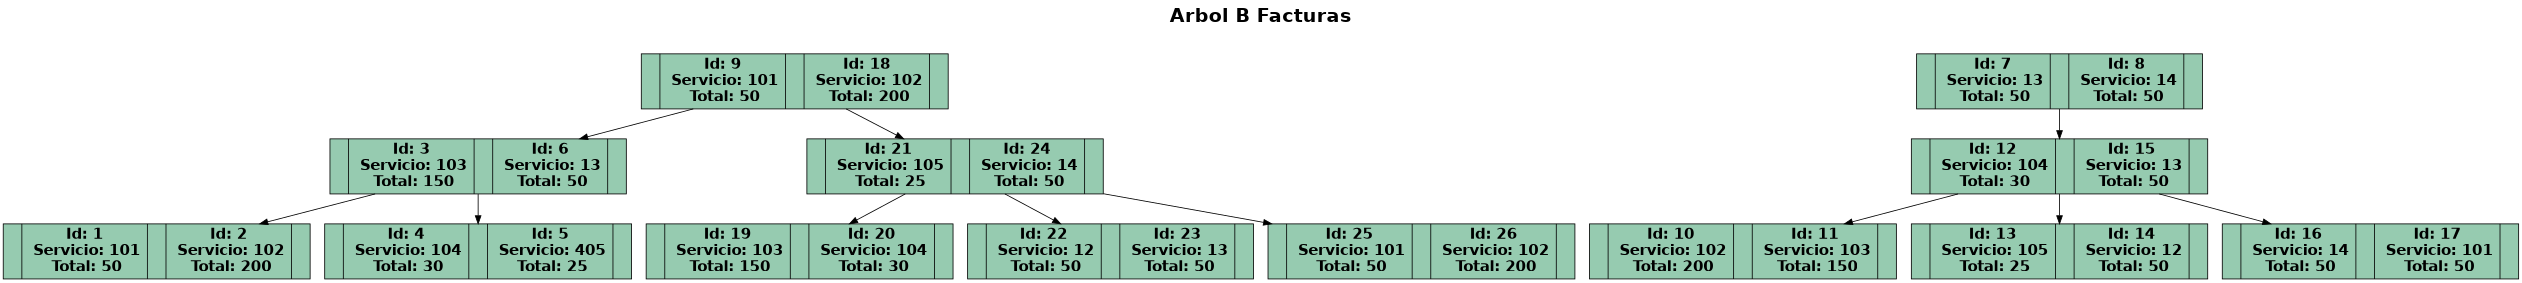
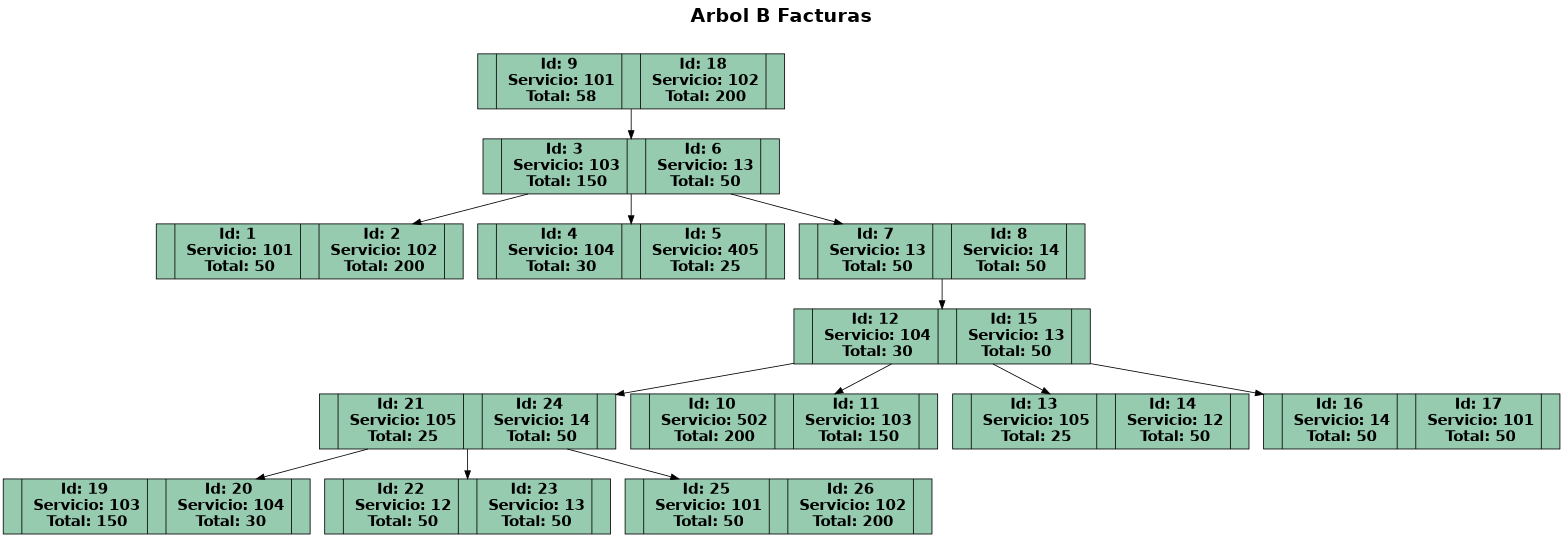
node "Id: 9": text "Total: 50" -> "Total: 58"
edge "Id: 9" -> "Id: 21": now "Id: 12" -> "Id: 21"
edge "Id: 3" -> "Id: 7": added
node "Id: 10": text "Servicio: 102" -> "Servicio: 502"
